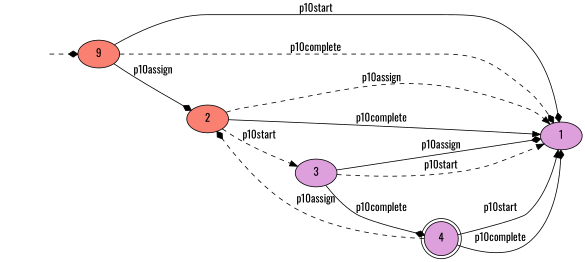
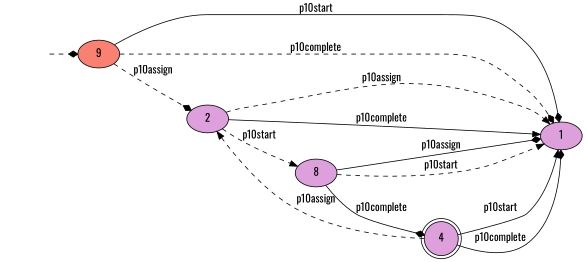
edge "9" -> "2": style solid -> dashed
node "2": fillcolor salmon -> plum
node "3": label "3" -> "8"
edge "4" -> "2": arrowhead diamond -> normal
